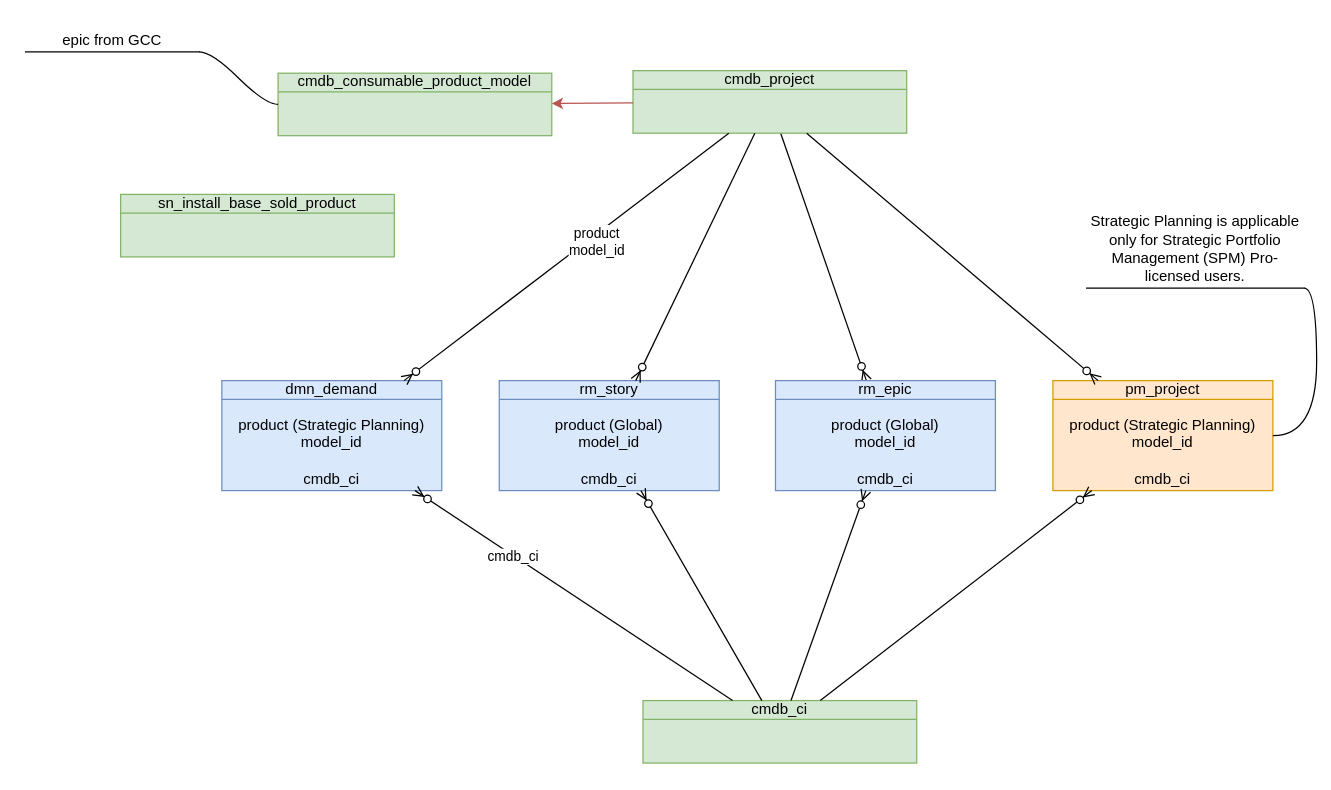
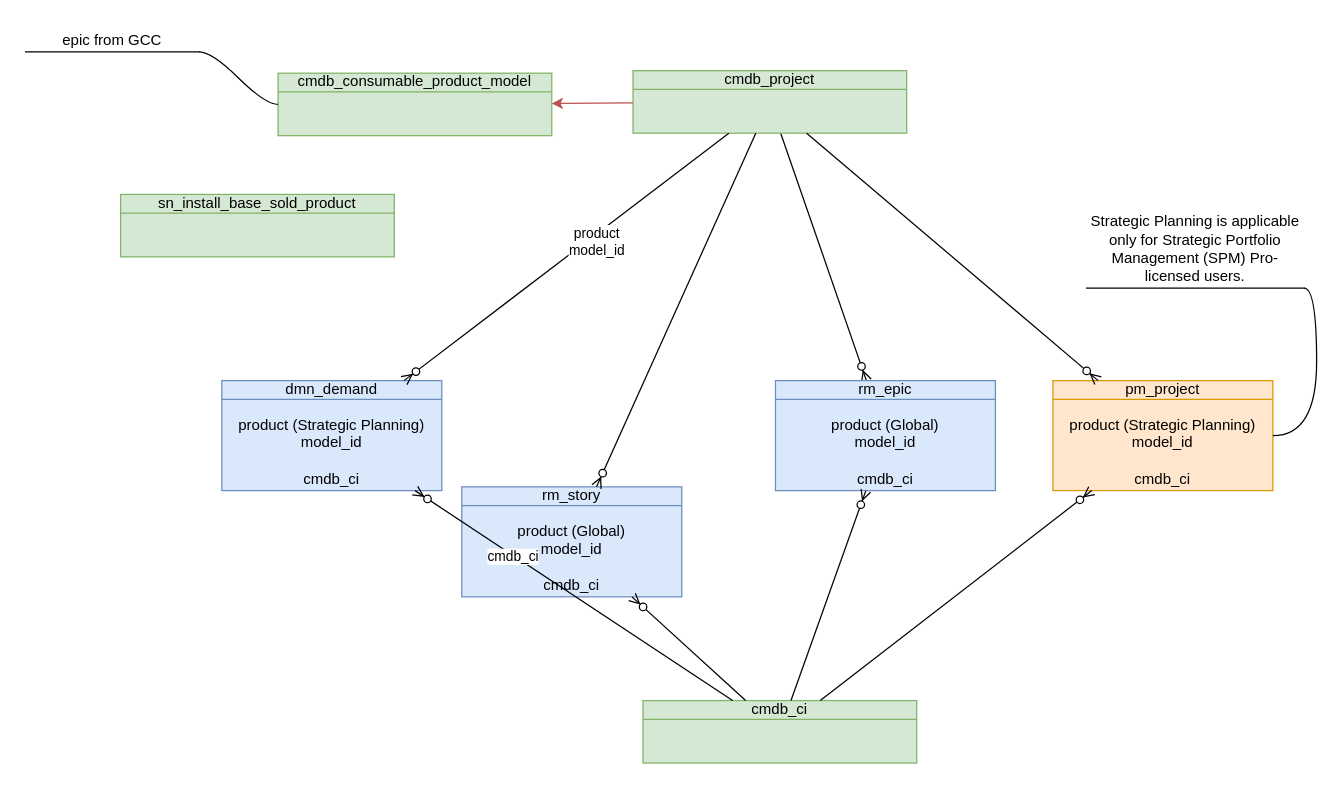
node "rm_story product (Global) model_id cmdb_ci": moved (609, 436) -> (572, 542)
